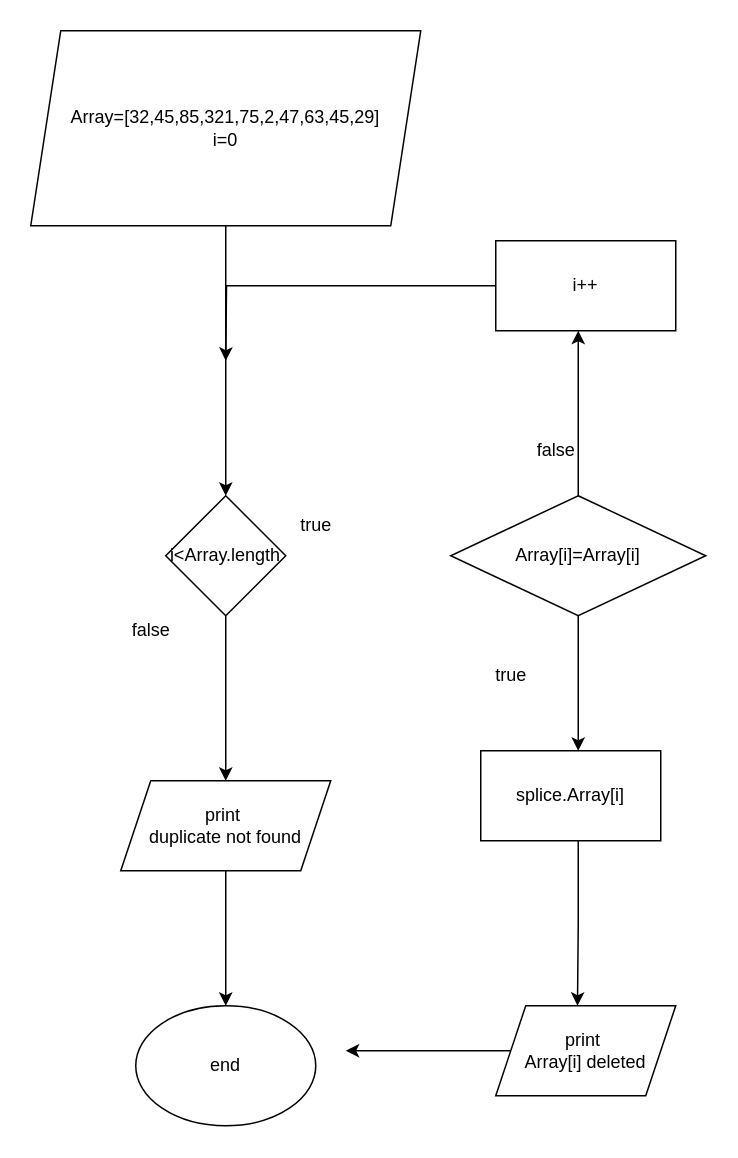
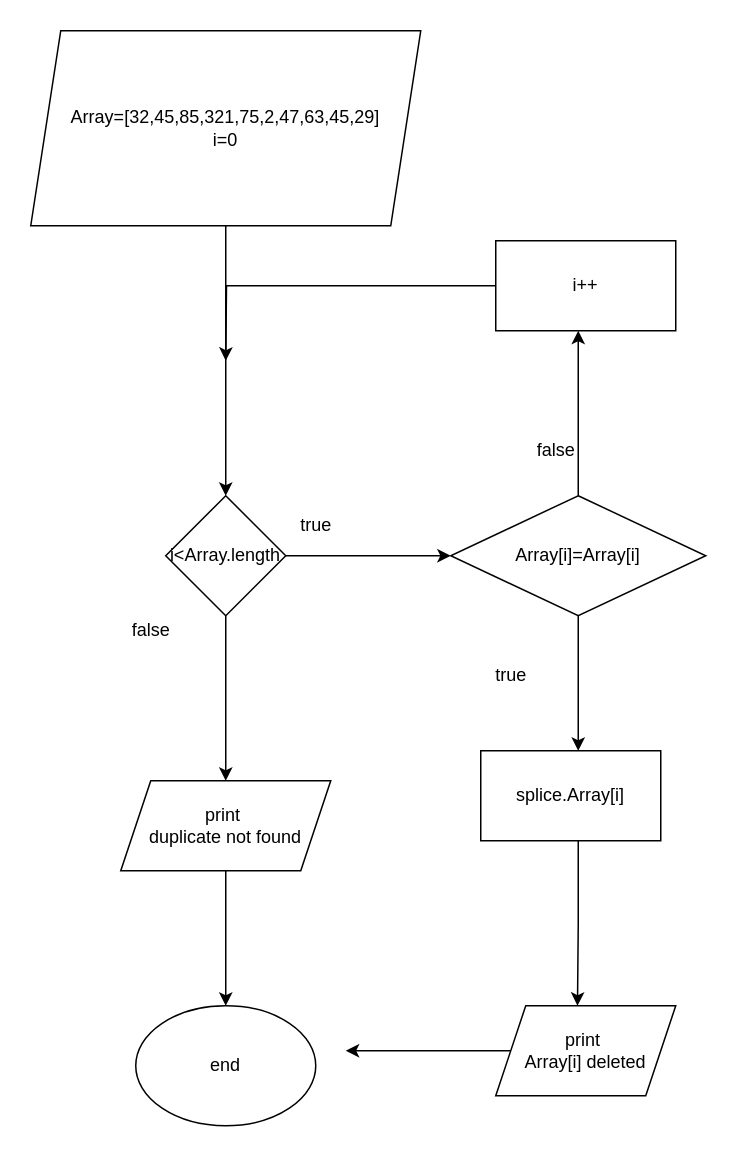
edge "i<Array.length" -> "Array[i]=Array[i]": added
